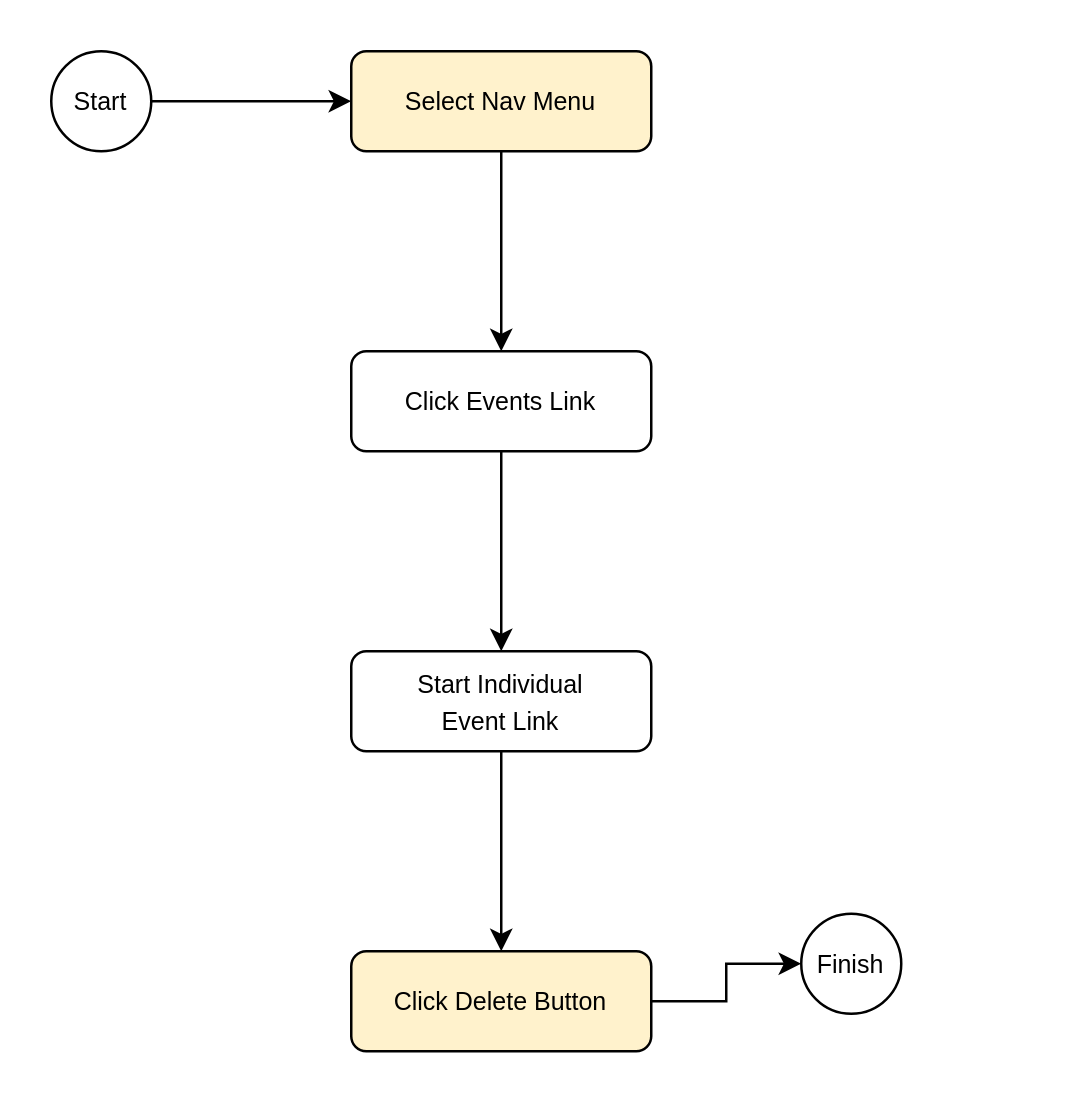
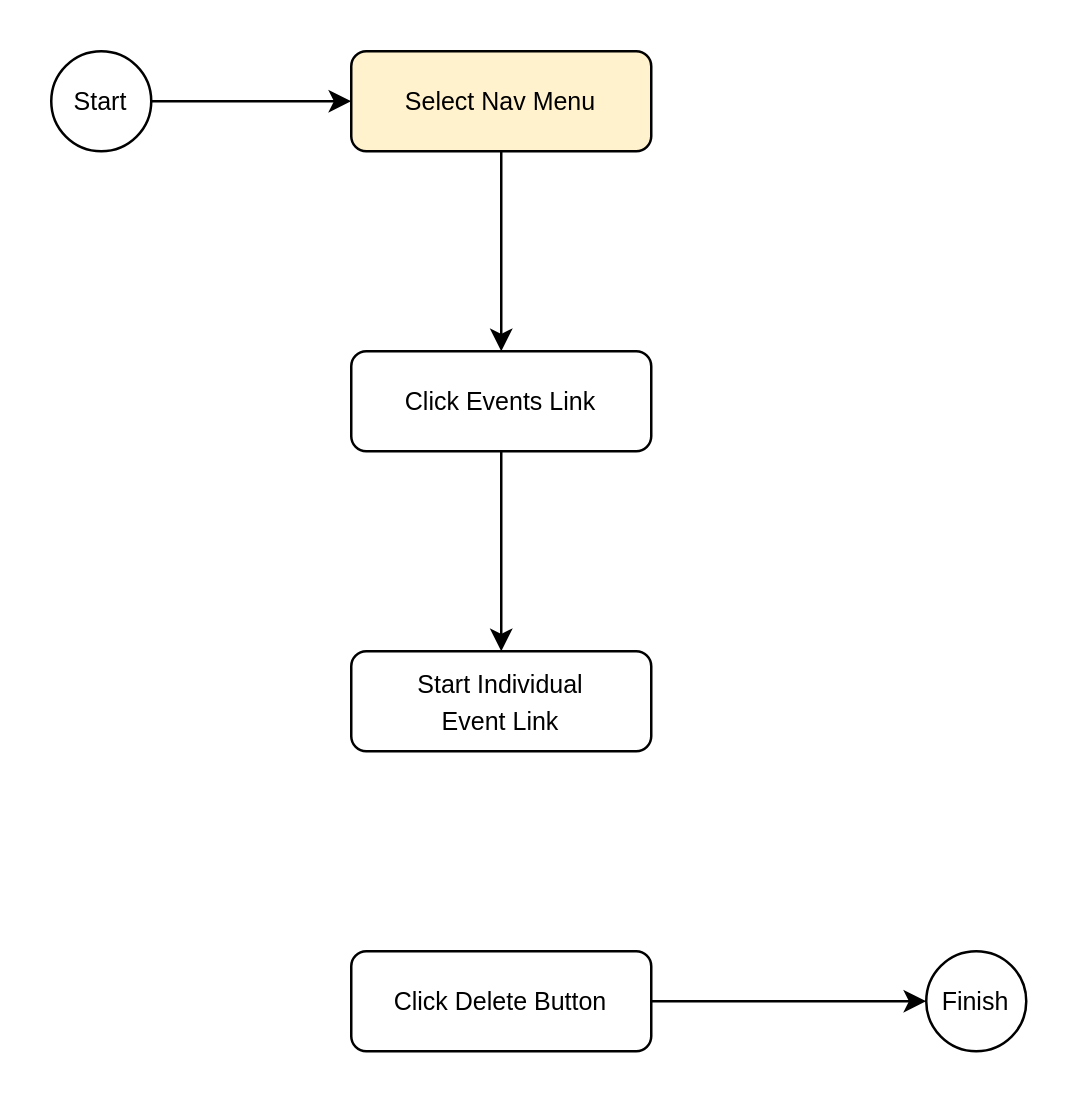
edge "Start Individual Event Link" -> "Click Delete Button": removed
node "Finish": moved (851, 964) -> (976, 1001)
node "Click Delete Button": fillcolor #fff2cc -> #ffffff
